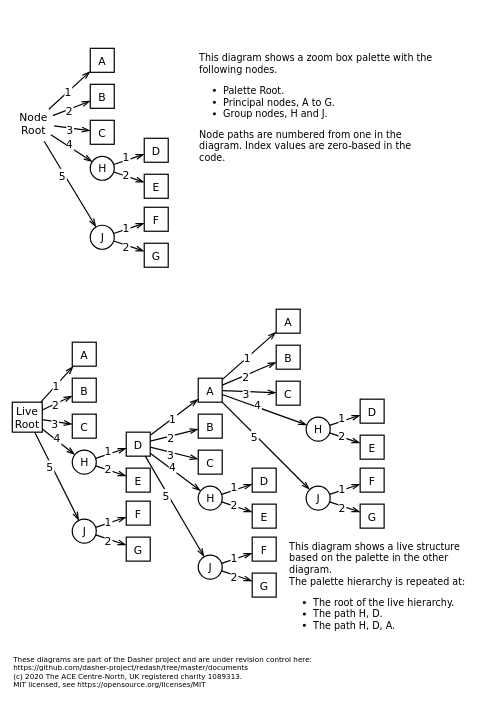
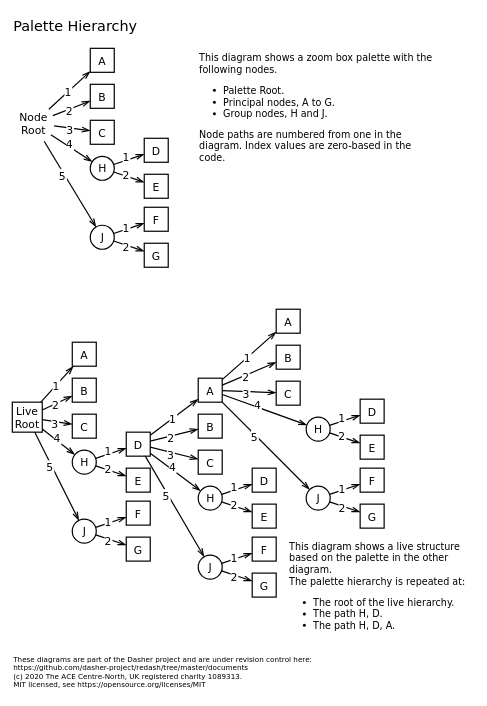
node "Palette Hierarchy": added
